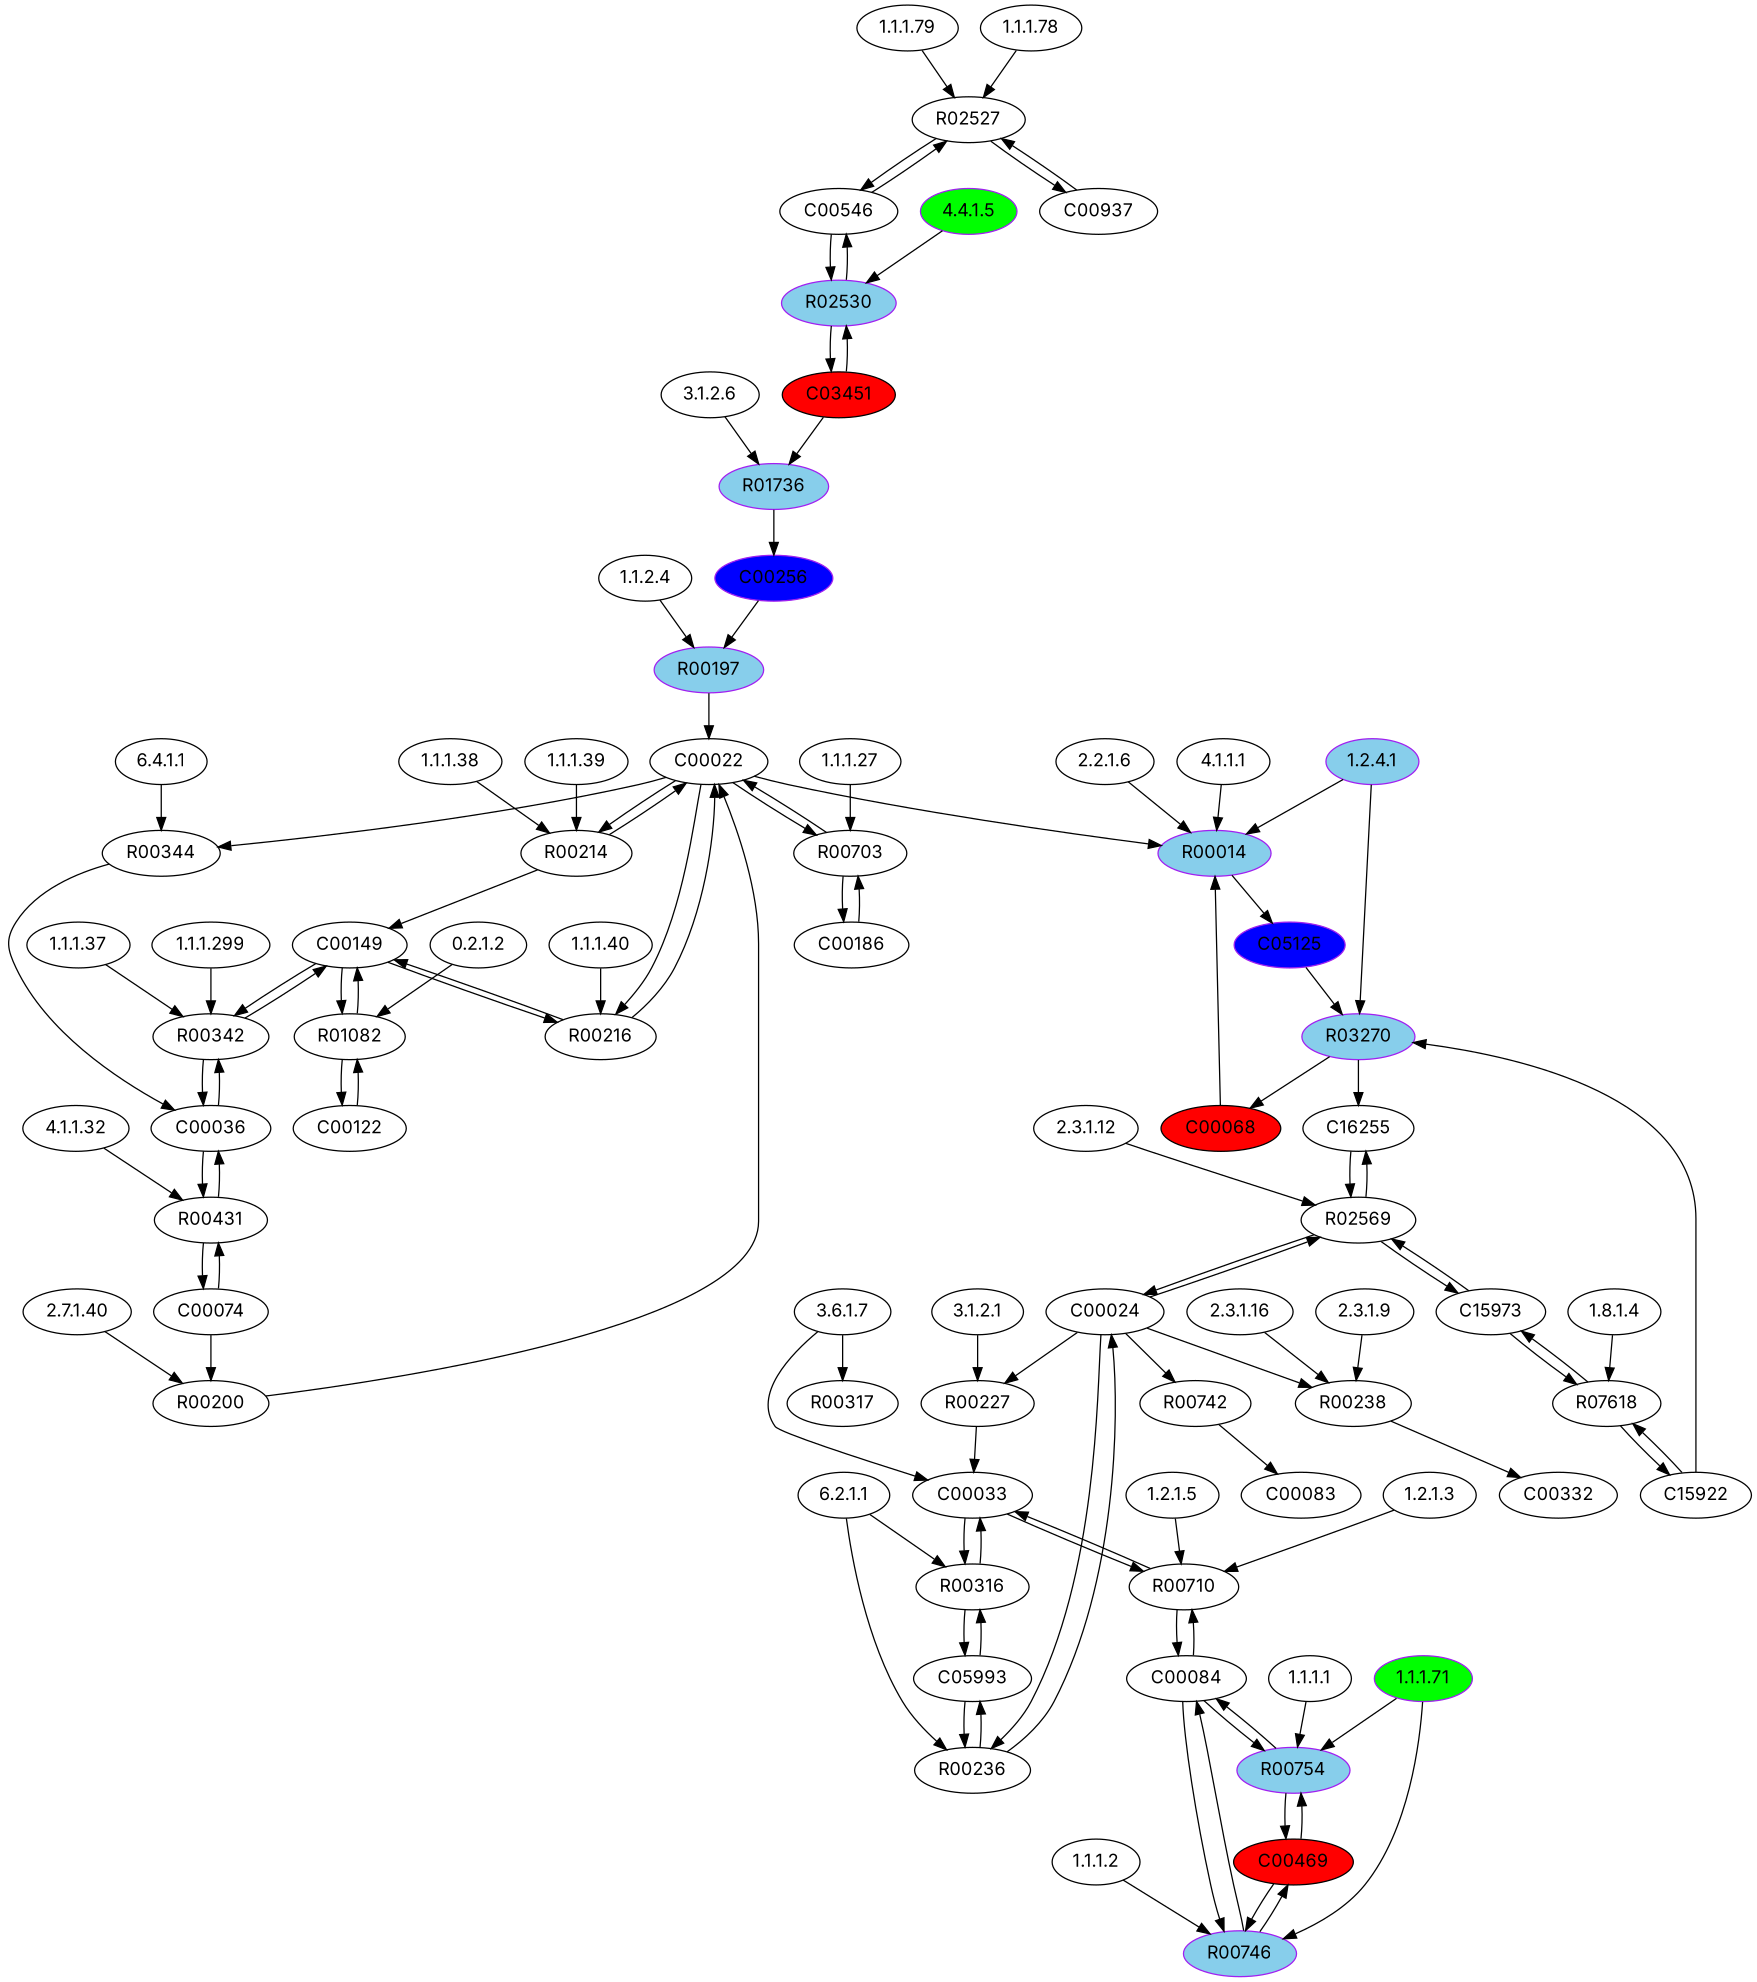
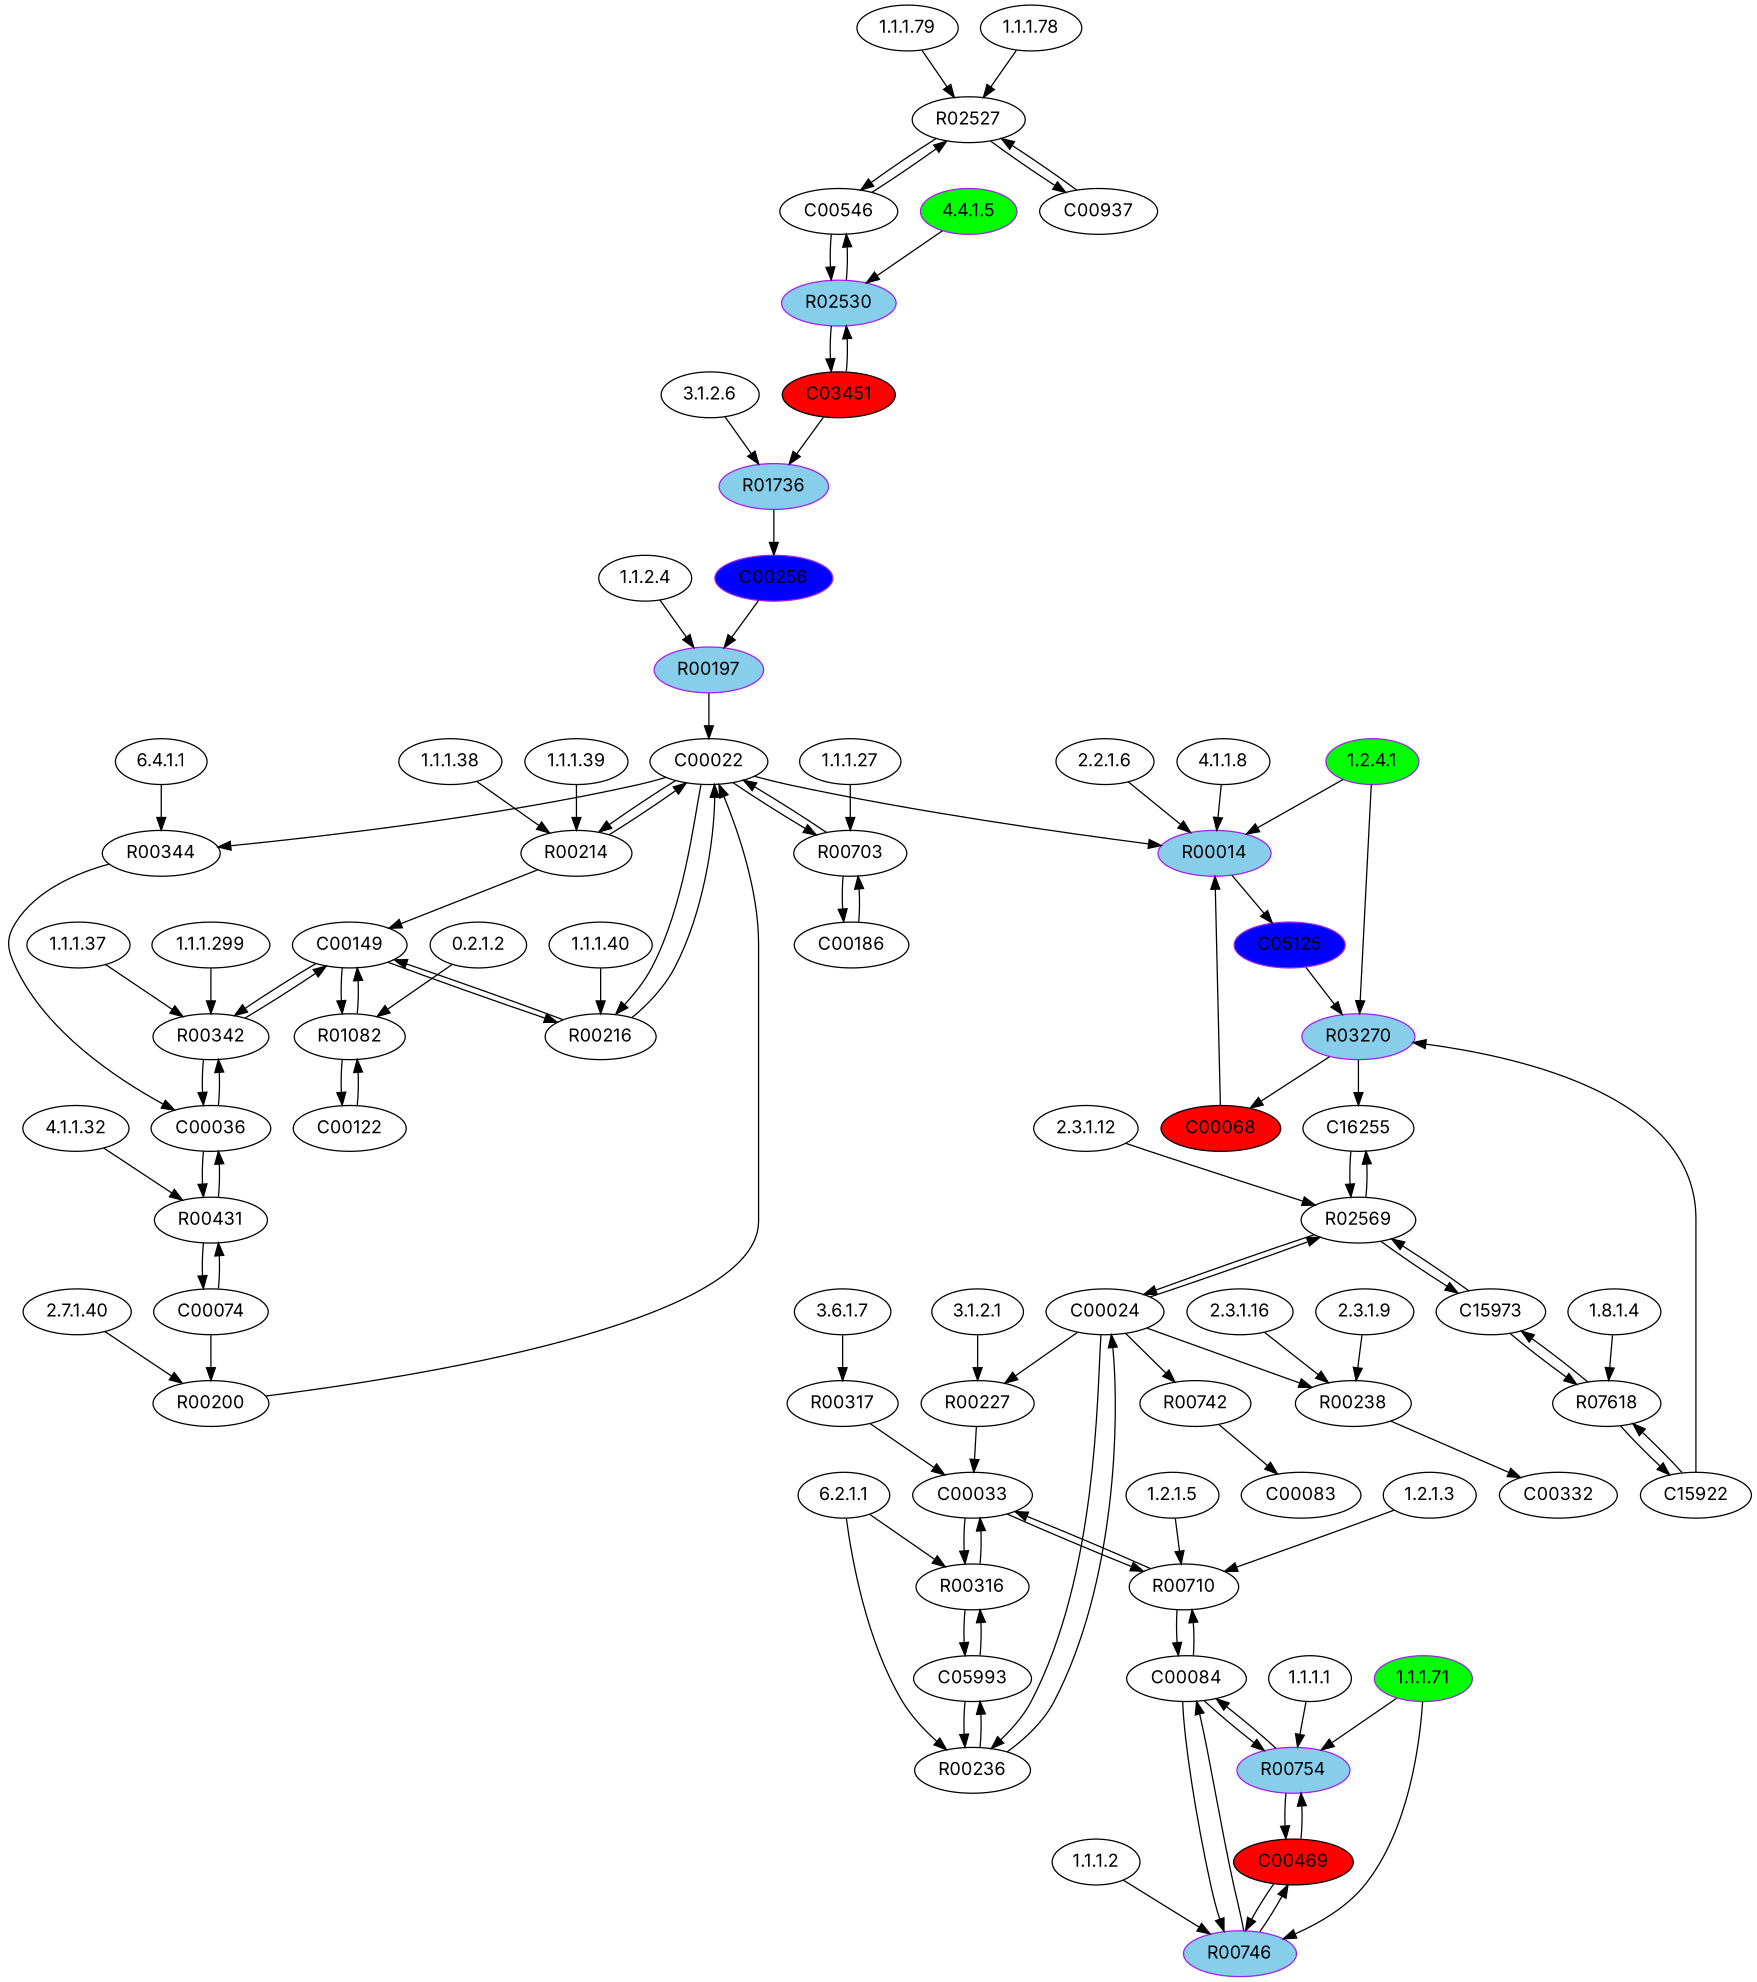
node "4.1.1.1": label "4.1.1.1" -> "4.1.1.8"
node "1.2.4.1": fillcolor skyblue -> green
edge "3.6.1.7" -> "C00033": now "R00317" -> "C00033"
